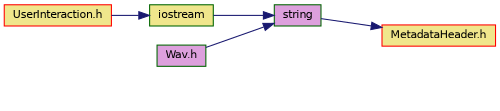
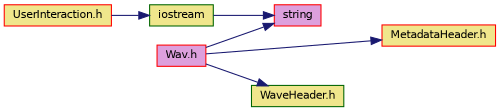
node "string": color darkgreen -> red
edge "string" -> "MetadataHeader.h": now "Wav.h" -> "MetadataHeader.h"
node "Wav.h": color darkgreen -> red
node "WaveHeader.h": added
